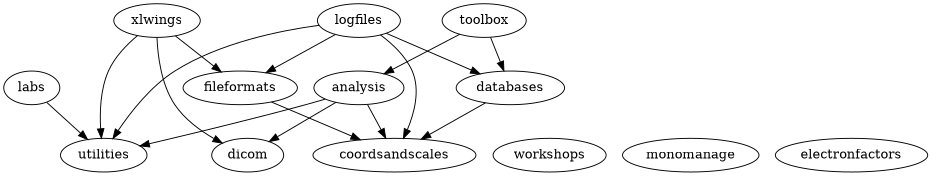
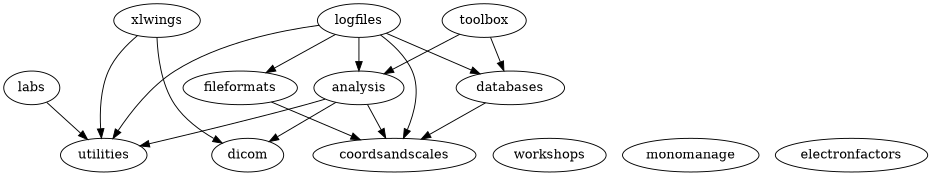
edge "logfiles" -> "analysis": added
edge "xlwings" -> "fileformats": removed
